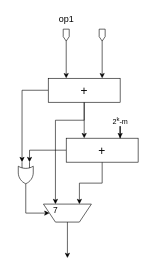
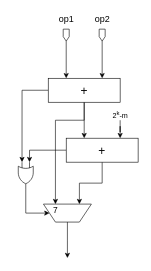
node "op2": added
node "2k-m": moved (120, 120) -> (120, 114)
